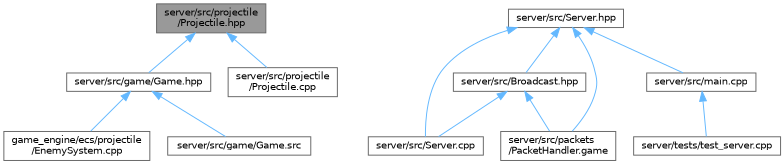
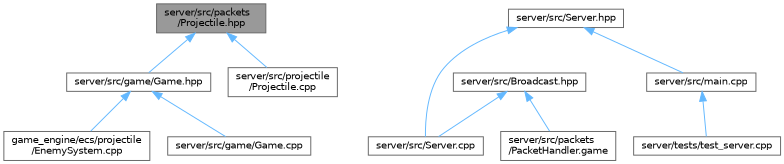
node "server/src/projectile /Projectile.hpp": label "server/src/projectile /Projectile.hpp" -> "server/src/packets /Projectile.hpp"
edge "server/src/Broadcast.hpp" -> "server/src/Server.hpp": removed
edge "server/src/packets /PacketHandler.game" -> "server/src/Server.hpp": removed
node "server/src/game/Game.src": label "server/src/game/Game.src" -> "server/src/game/Game.cpp"
